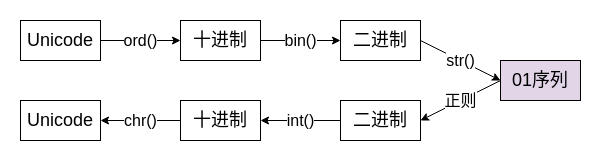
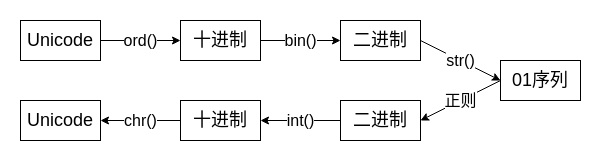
node "01序列": fillcolor #e1d5e7 -> #ffffff
